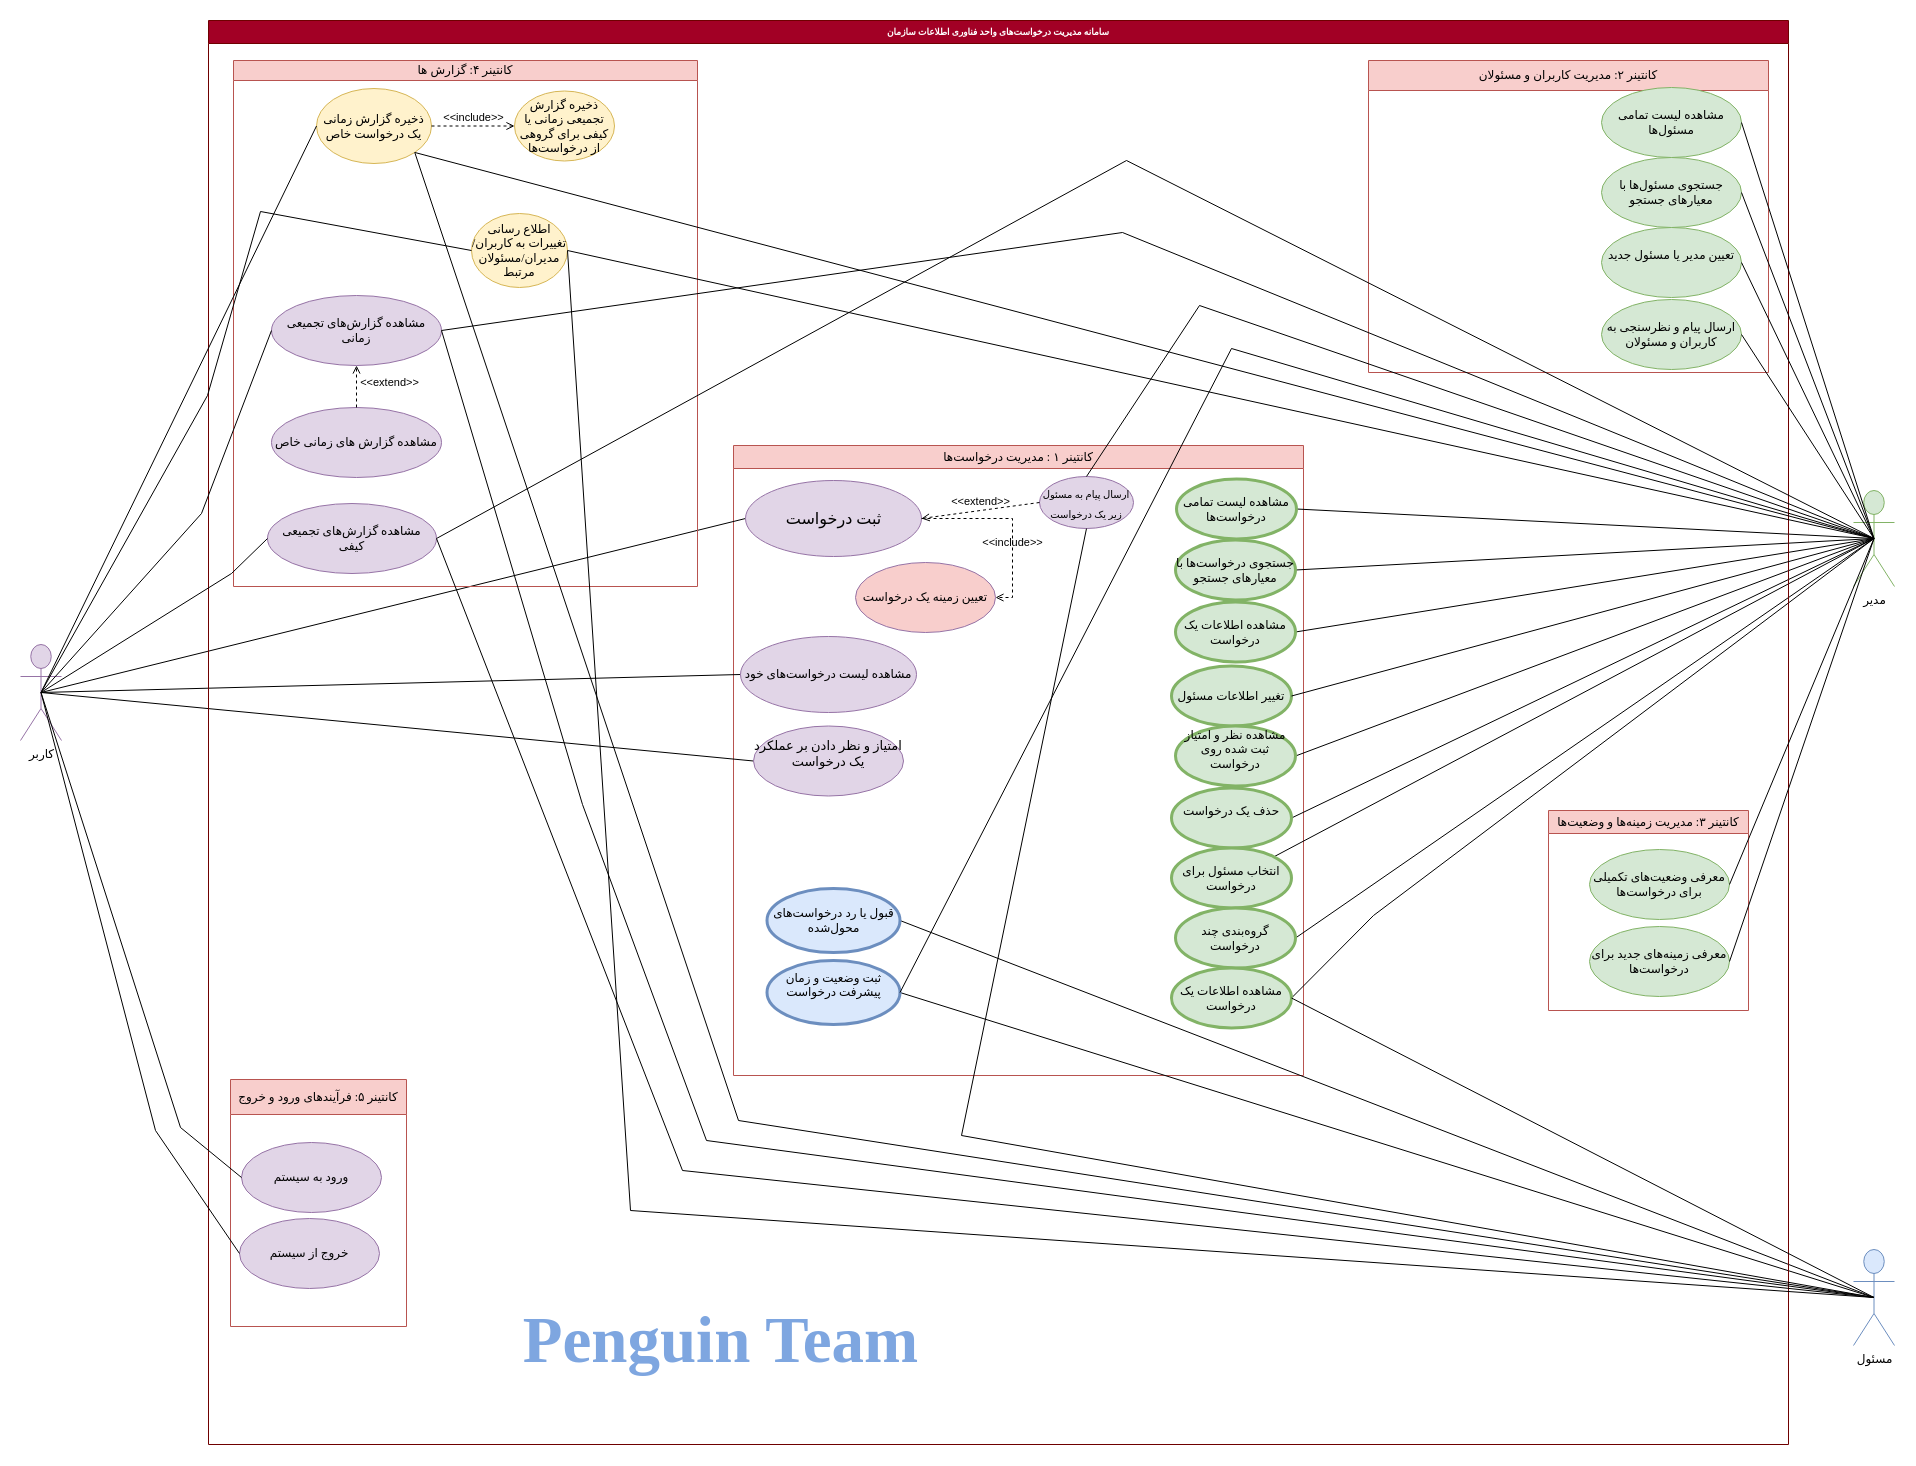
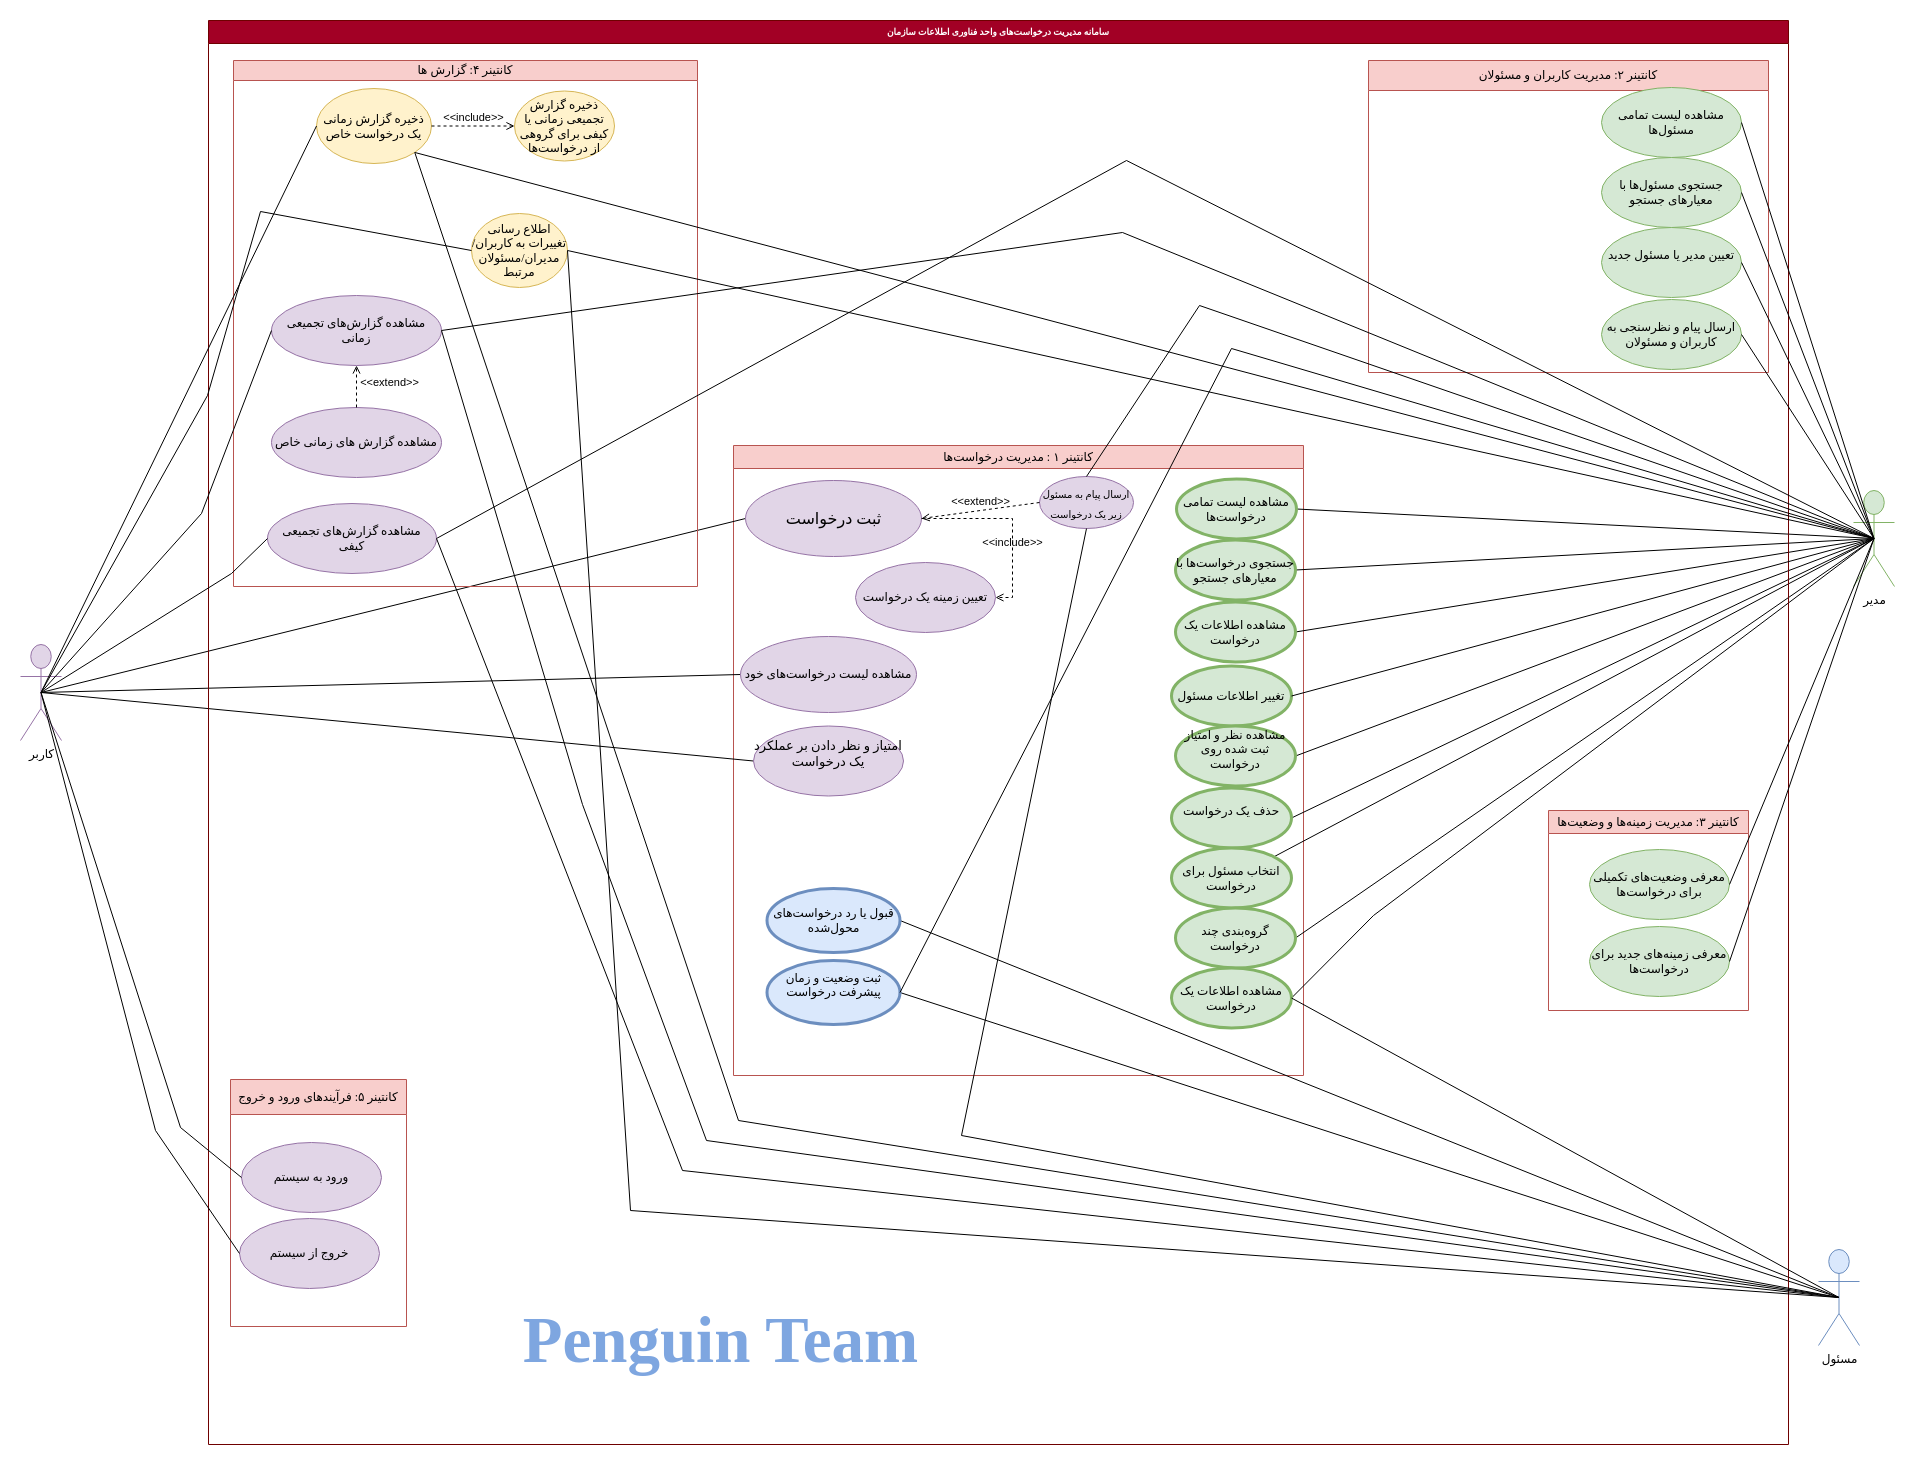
node "تعیین زمینه یک درخواست": fillcolor #f8cecc -> #e1d5e7
node "مسئول": moved (1874, 1298) -> (1839, 1298)
